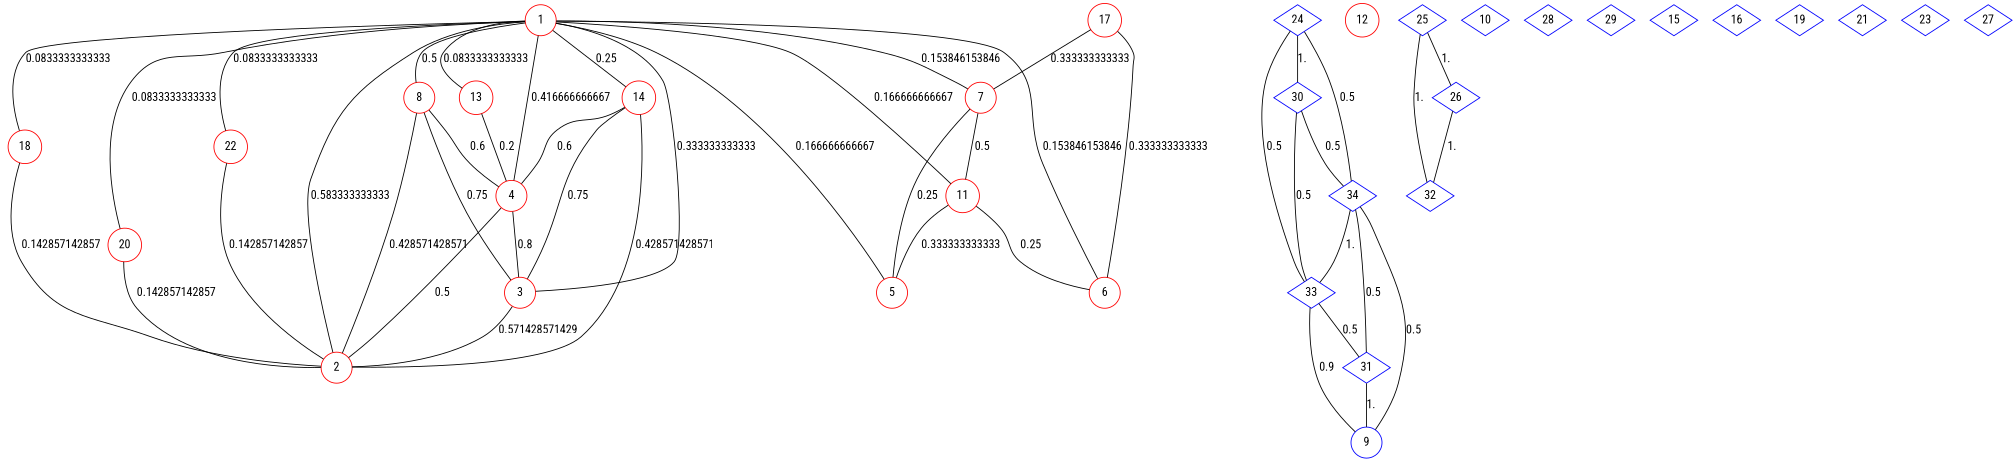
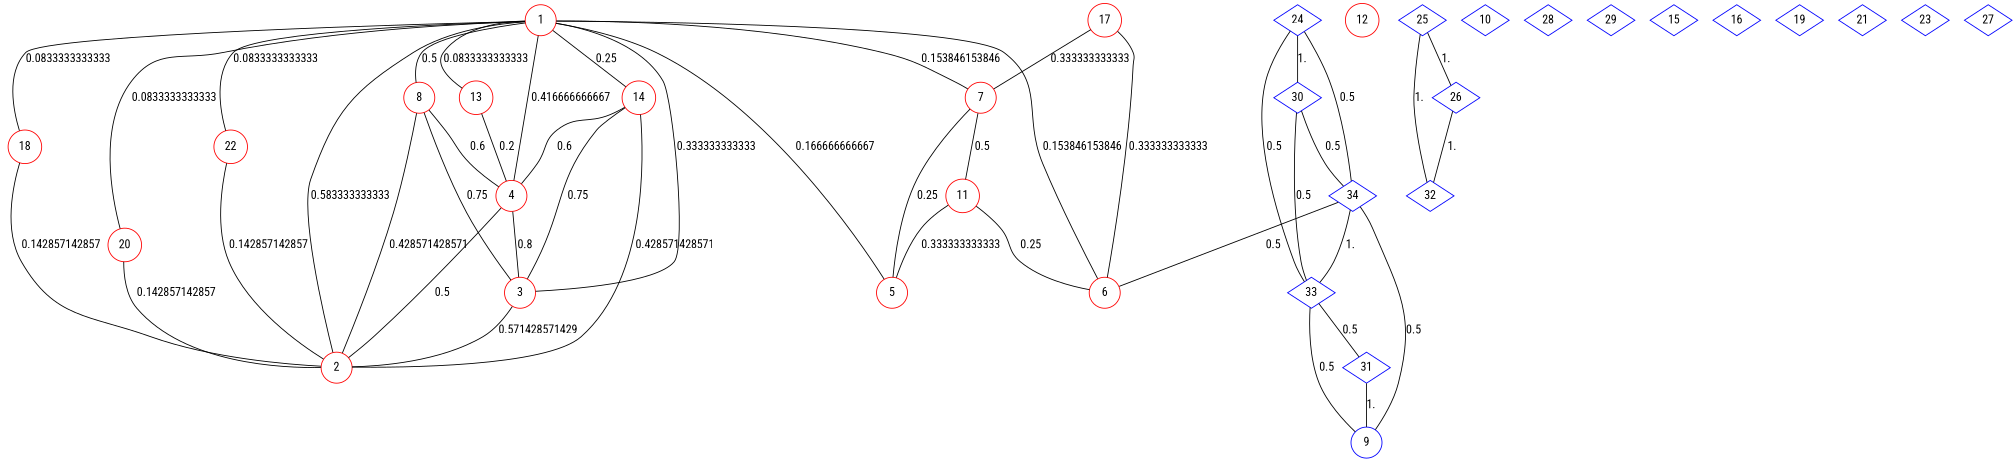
edge "1" -- "11": removed, label "0.166666666667"
edge "34" -- "31": now "34" -- "6"
edge "33" -- "9": label "0.9" -> "0.5"
